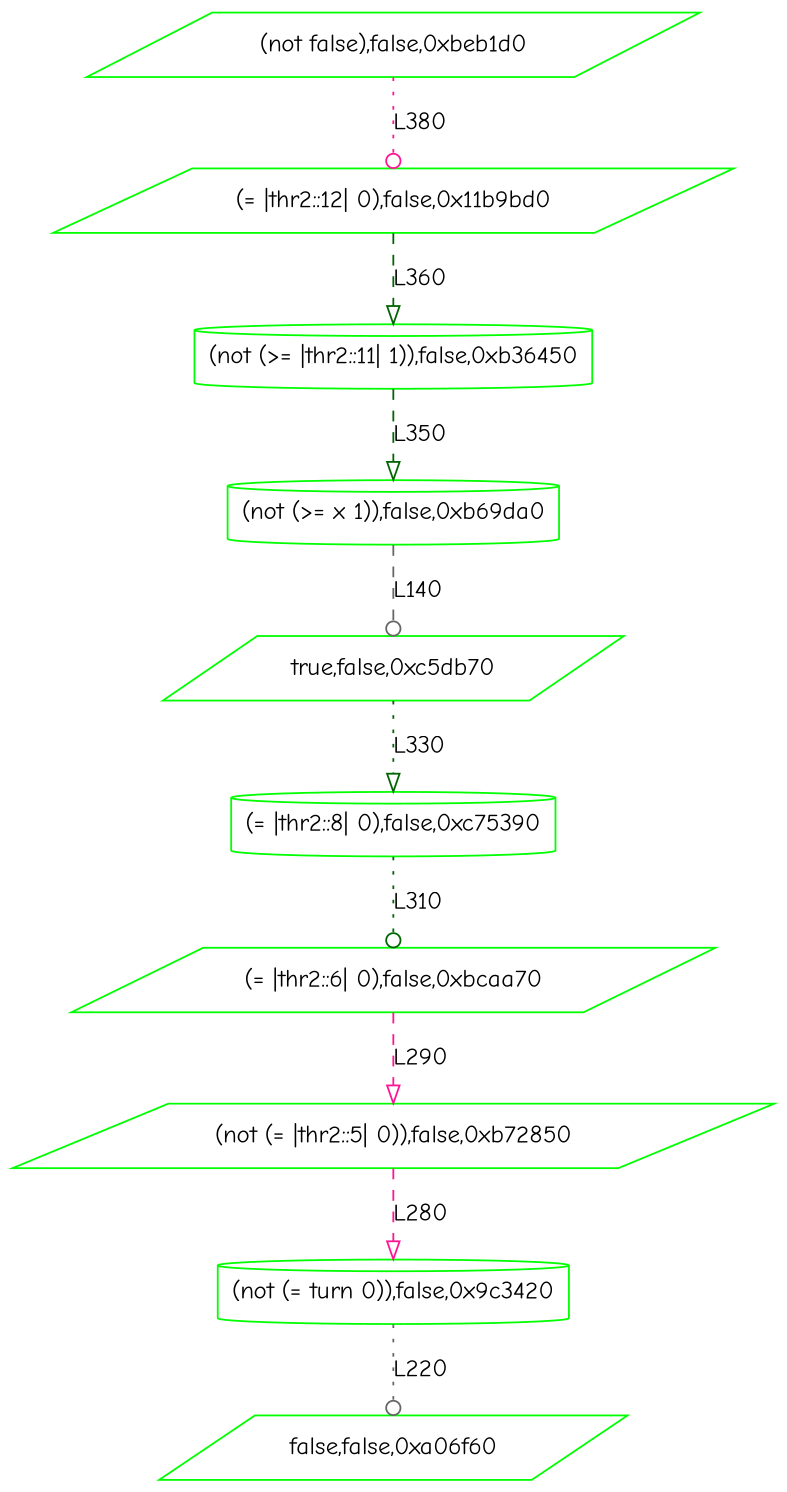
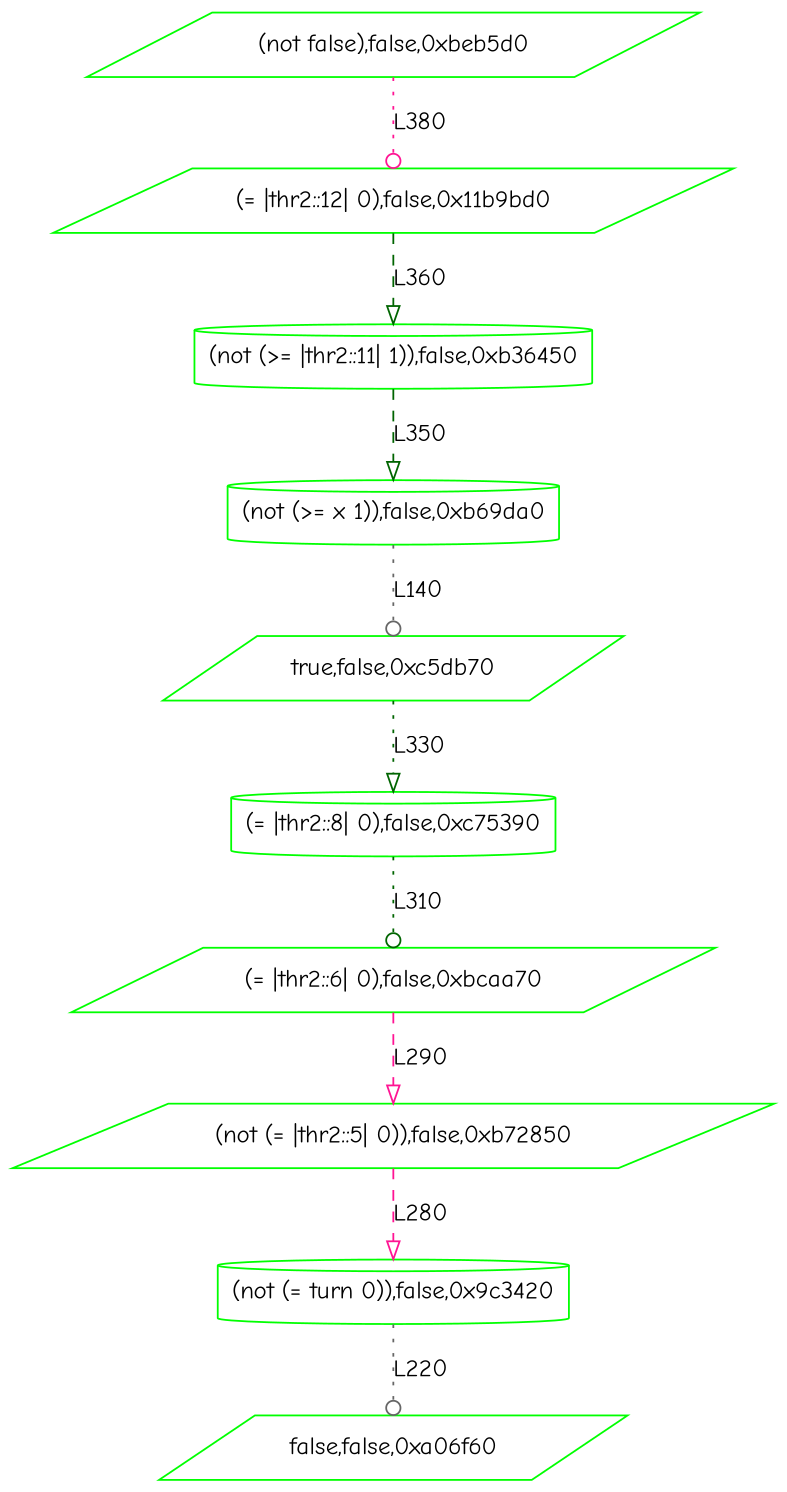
node "(not false),false,0xbeb1d0": label "(not false),false,0xbeb1d0" -> "(not false),false,0xbeb5d0"
edge "(not (>= x 1)),false,0xb69da0" -> "true,false,0xc5db70": style dashed -> dotted
